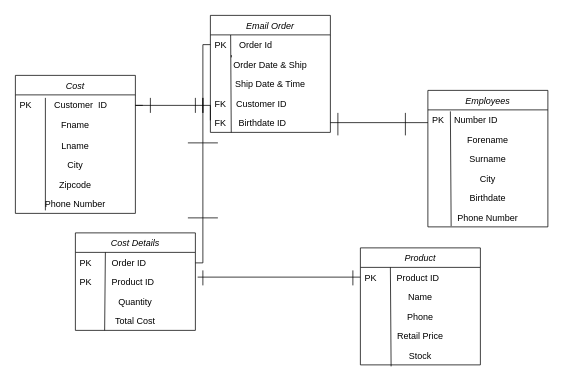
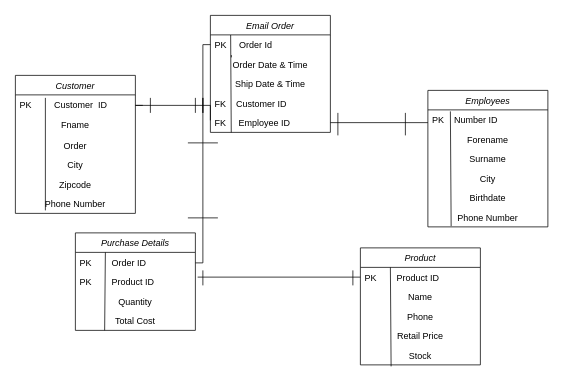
node "Order Date & Ship": label "Order Date & Ship" -> "Order Date & Time"
node "Cost": label "Cost" -> "Customer"
node "FK Birthdate ID": label "FK Birthdate ID" -> "FK Employee ID"
node "Lname": label "Lname" -> "Order"
node "Cost Details": label "Cost Details" -> "Purchase Details"
